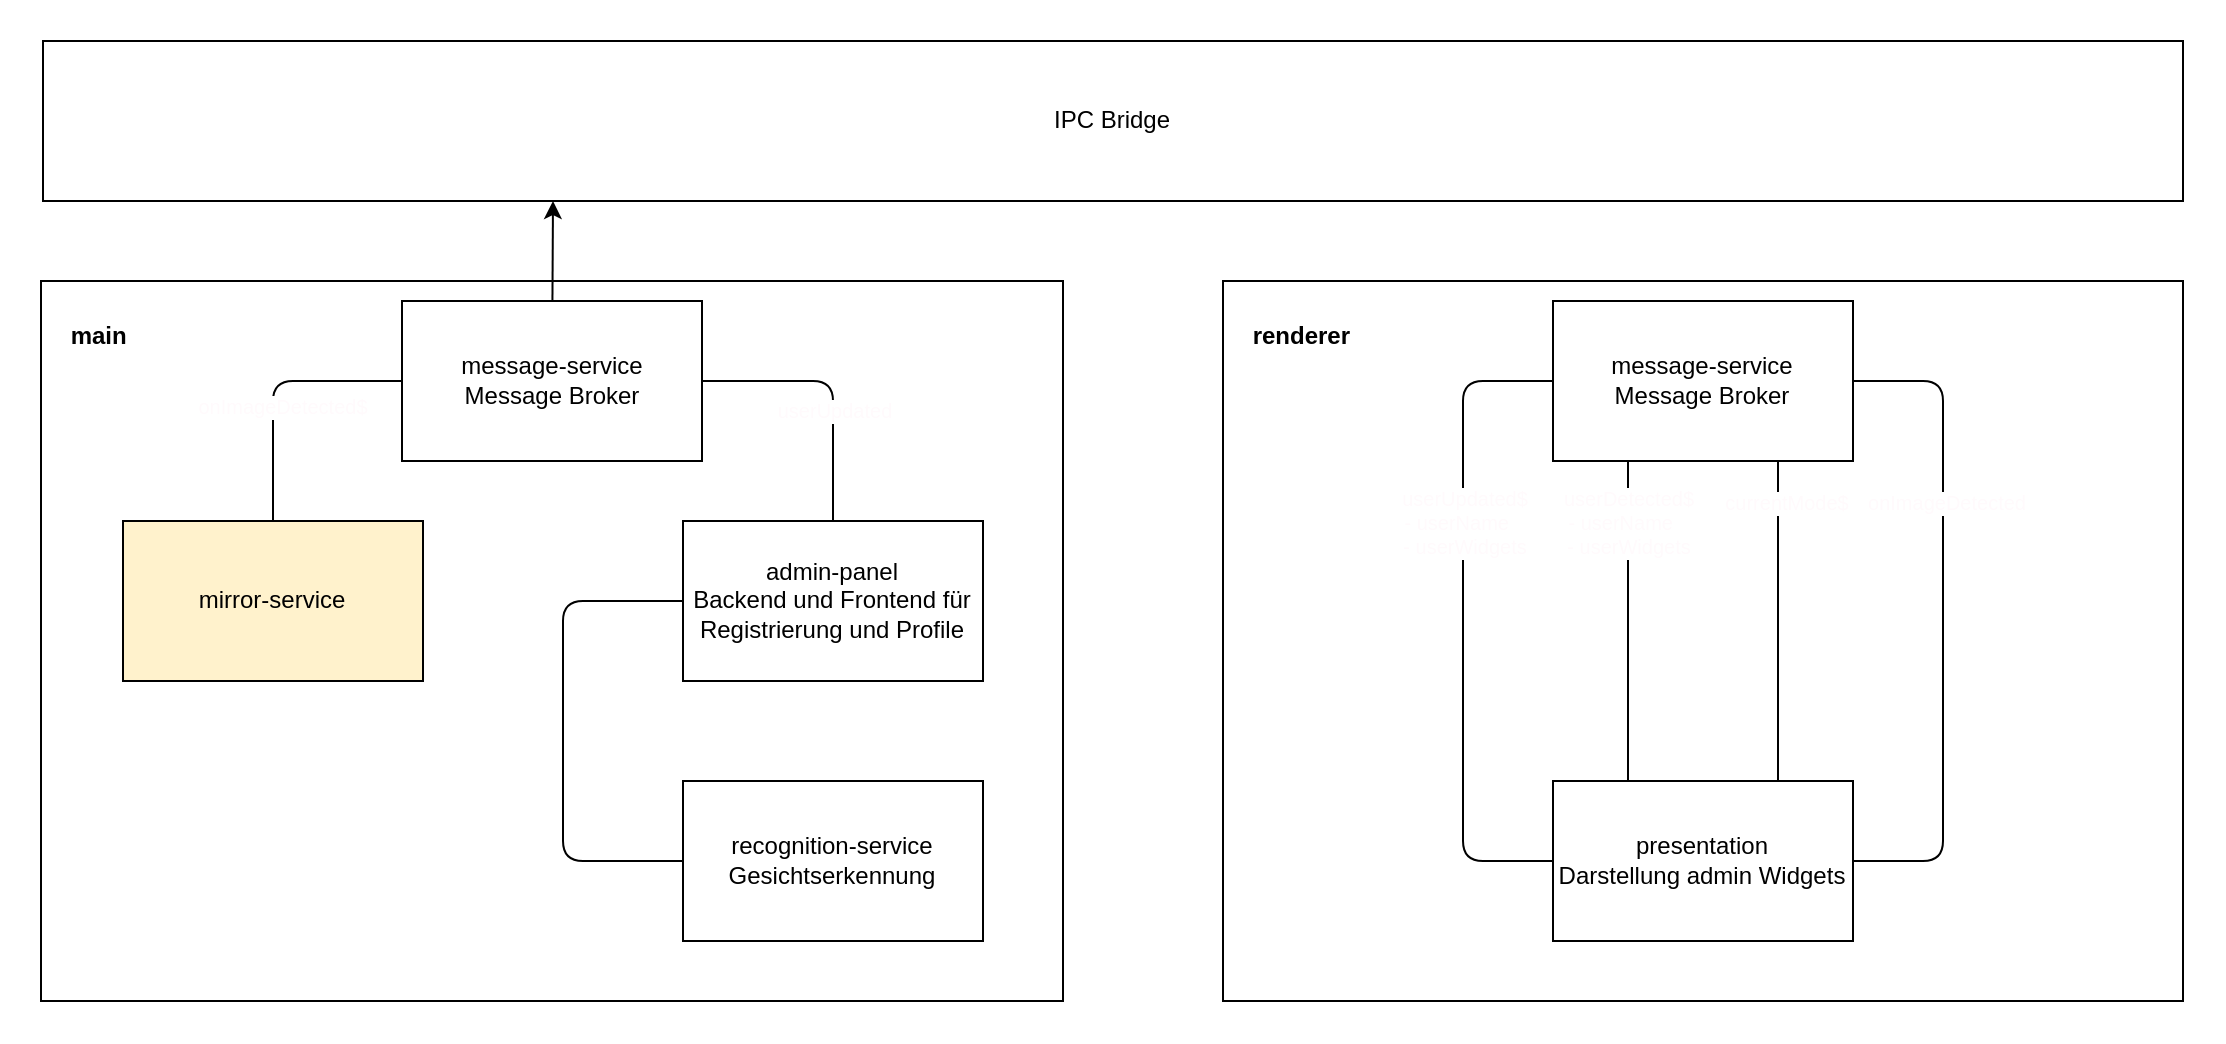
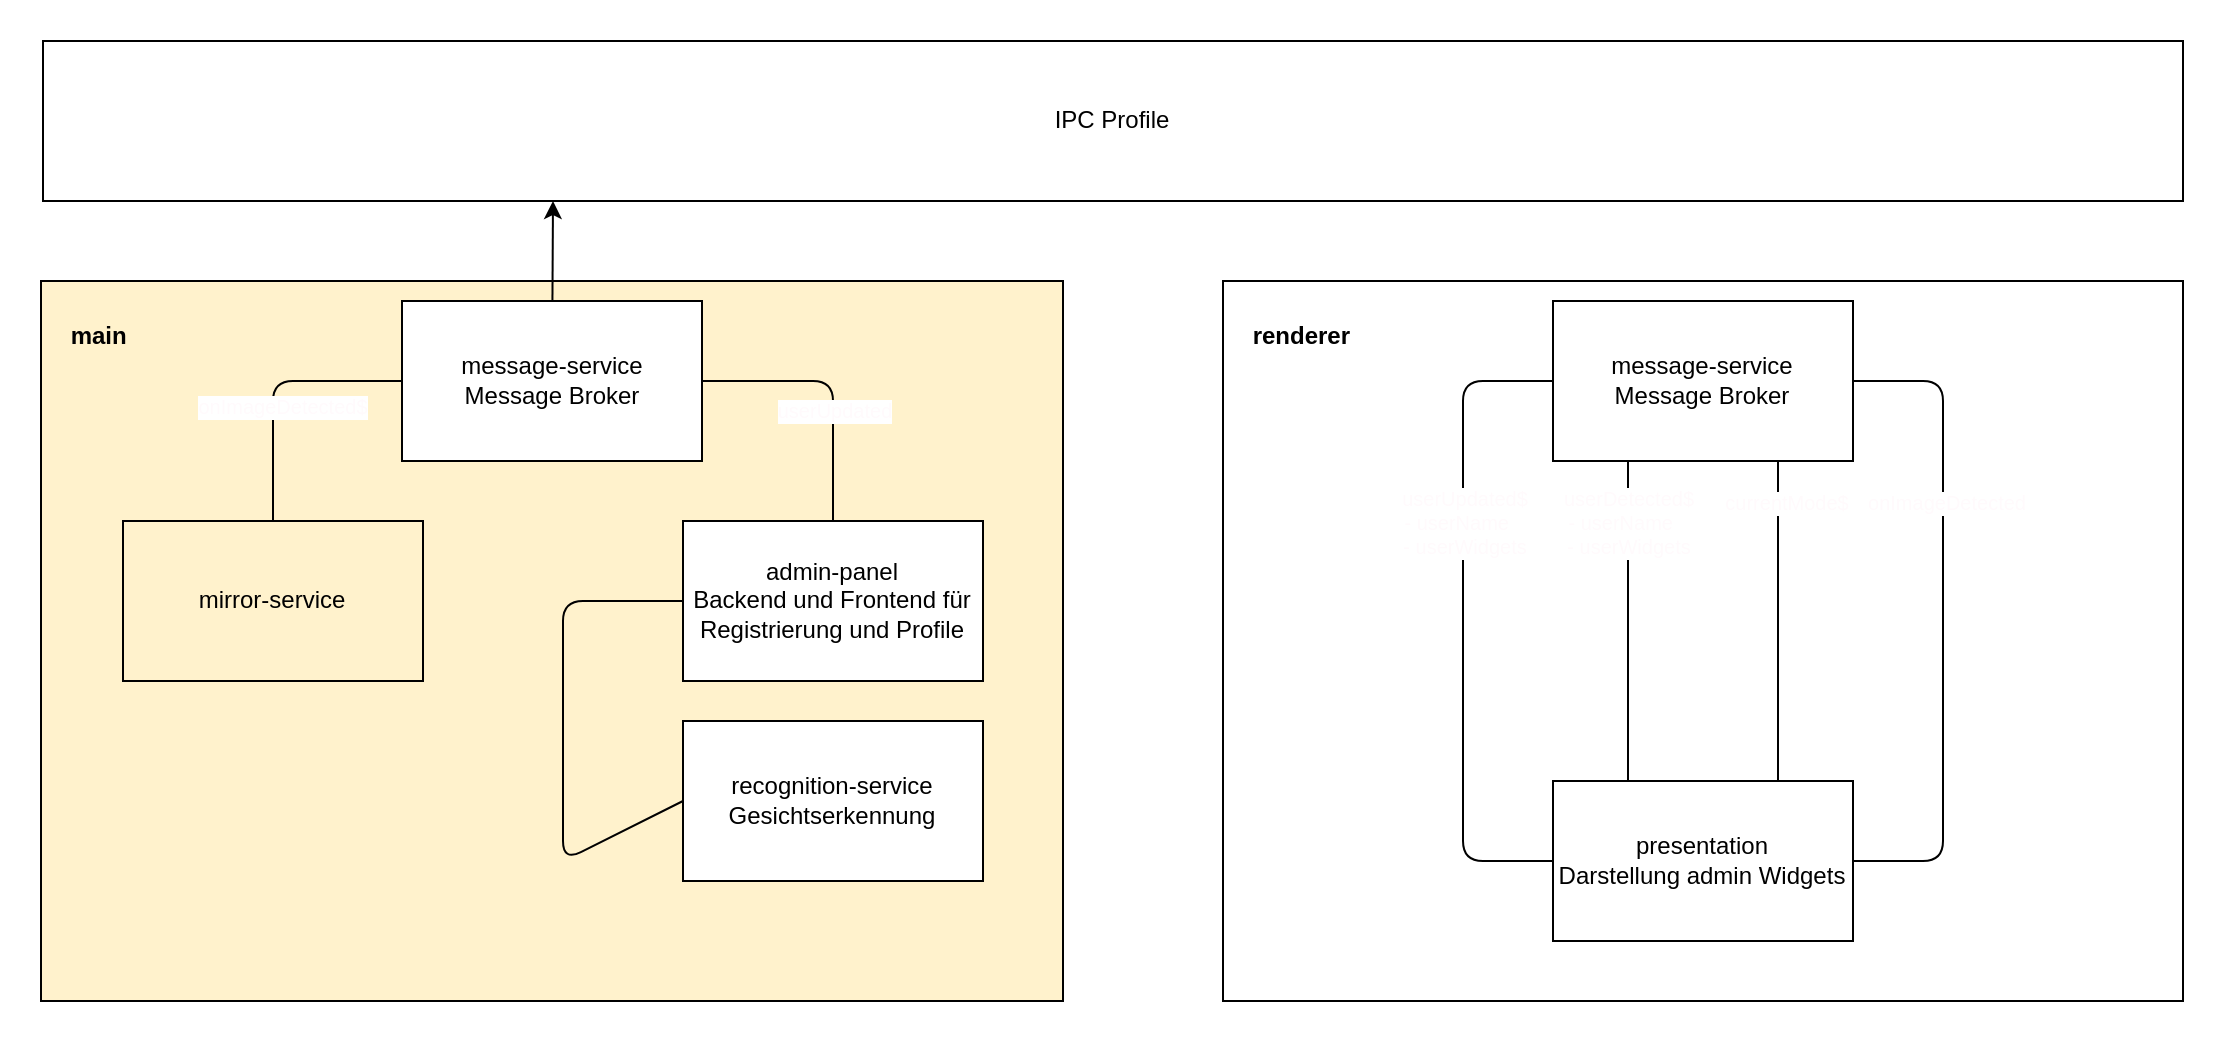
node "IPC Bridge": label "IPC Bridge" -> "IPC Profile"
node "main": fillcolor #ffffff -> #fff2cc
node "recognition-service Gesichtserkennung": moved (833, 861) -> (833, 801)
